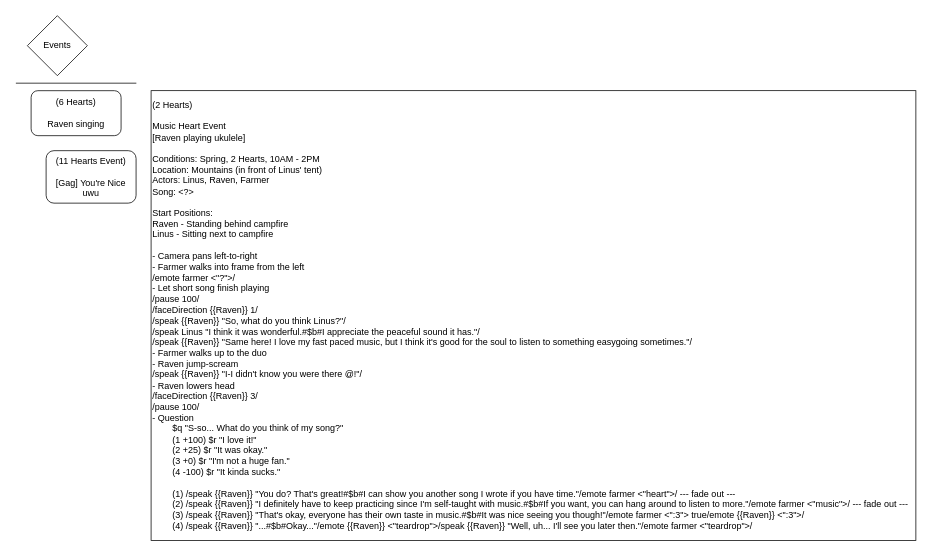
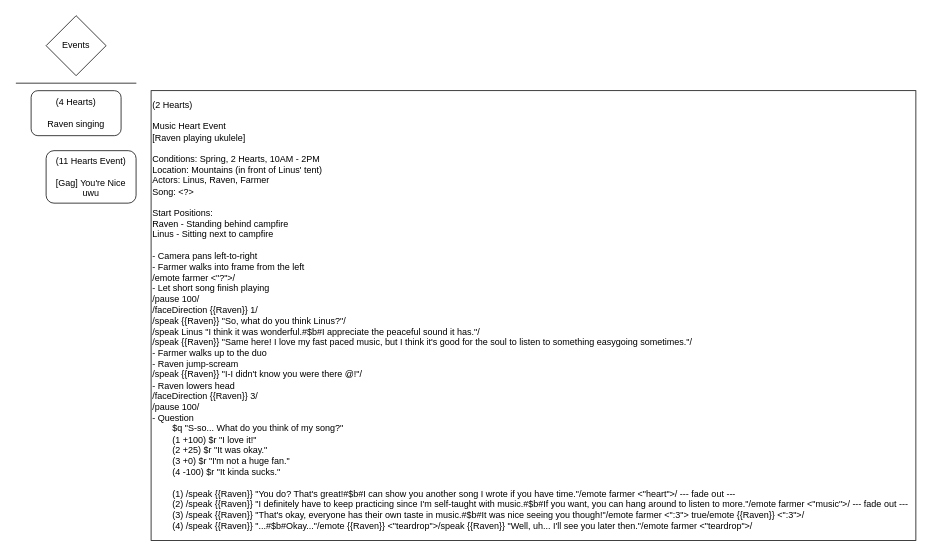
node "Events": moved (57, 45) -> (76, 45)
node "(6 Hearts) Raven singing": label "(6 Hearts) Raven singing" -> "(4 Hearts) Raven singing"
